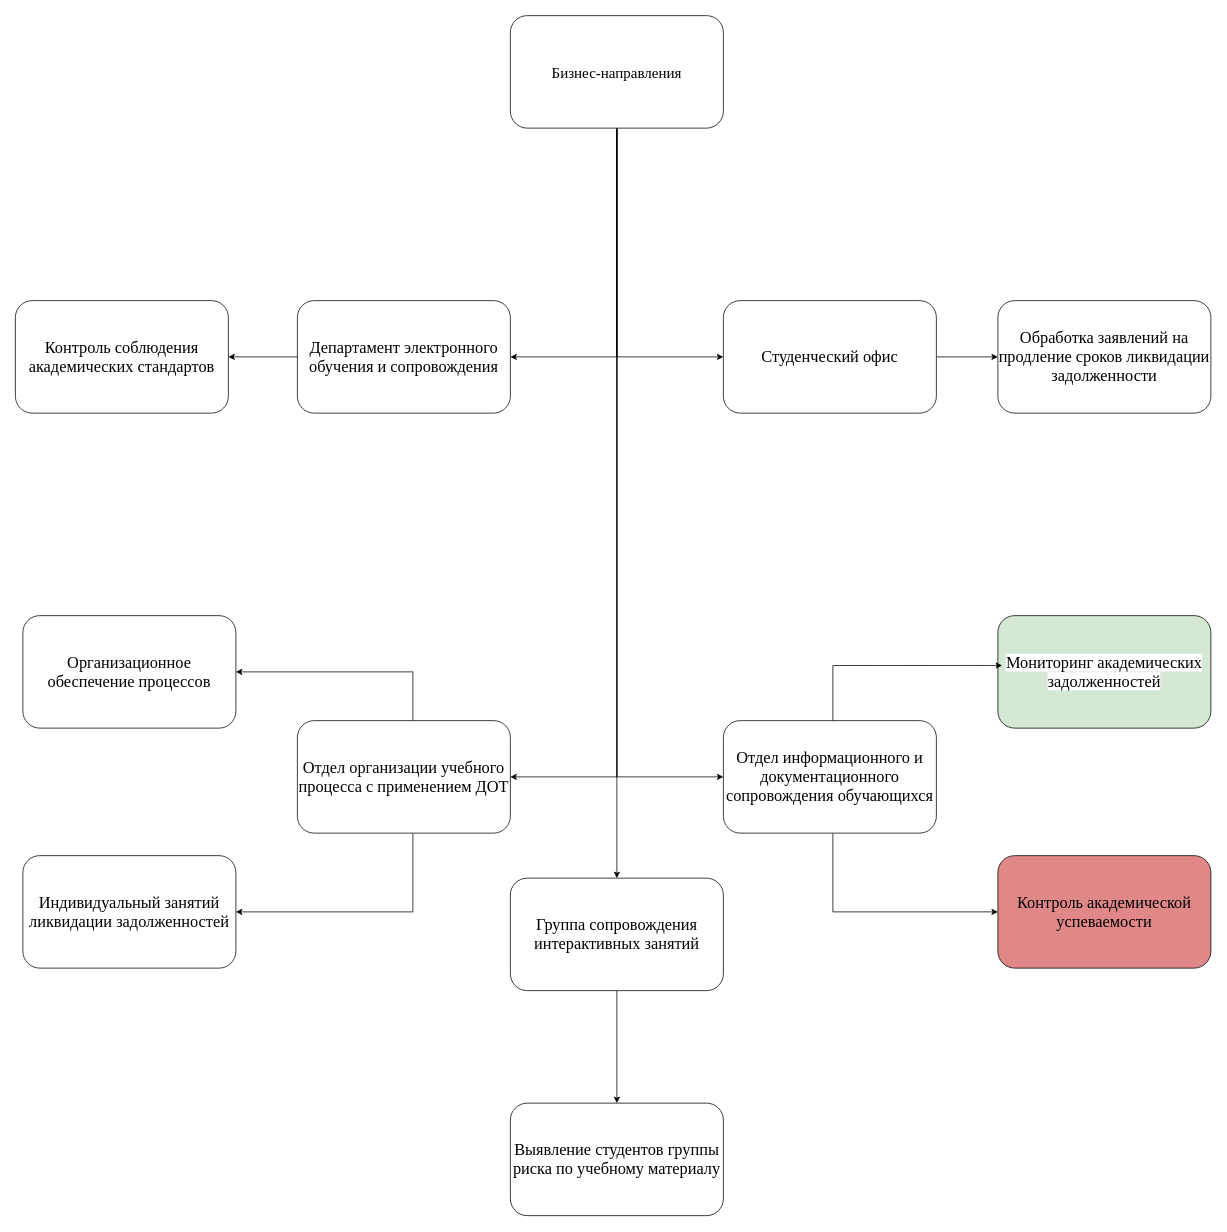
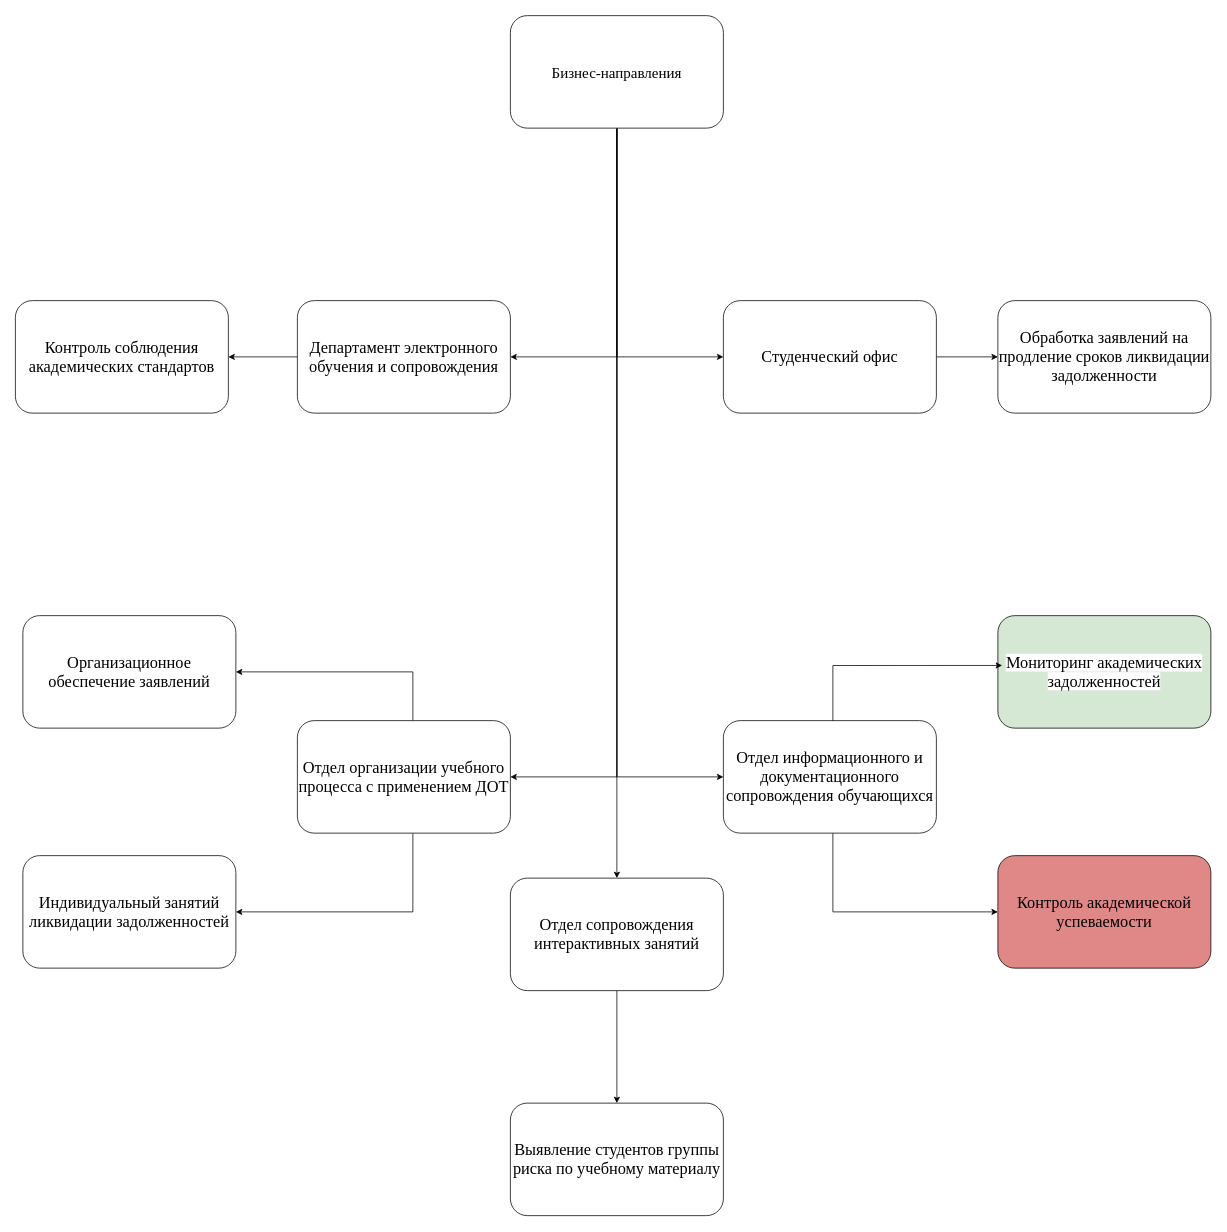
node "Организационное обеспечение процессов": label "Организационное обеспечение процессов" -> "Организационное обеспечение заявлений"
node "Группа сопровождения интерактивных занятий": label "Группа сопровождения интерактивных занятий" -> "Отдел сопровождения интерактивных занятий"
